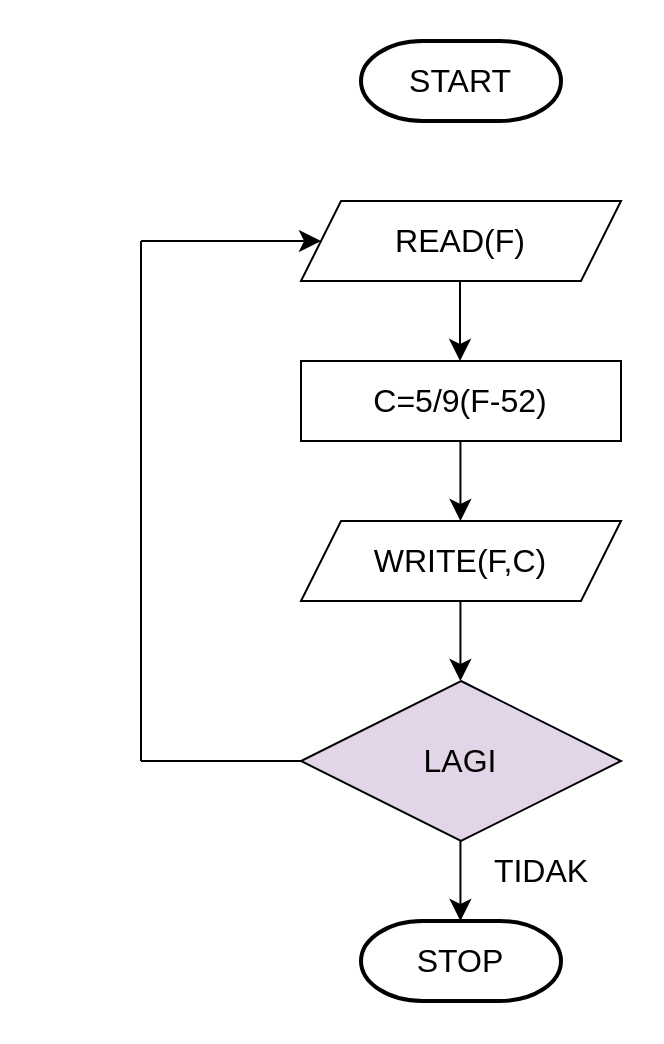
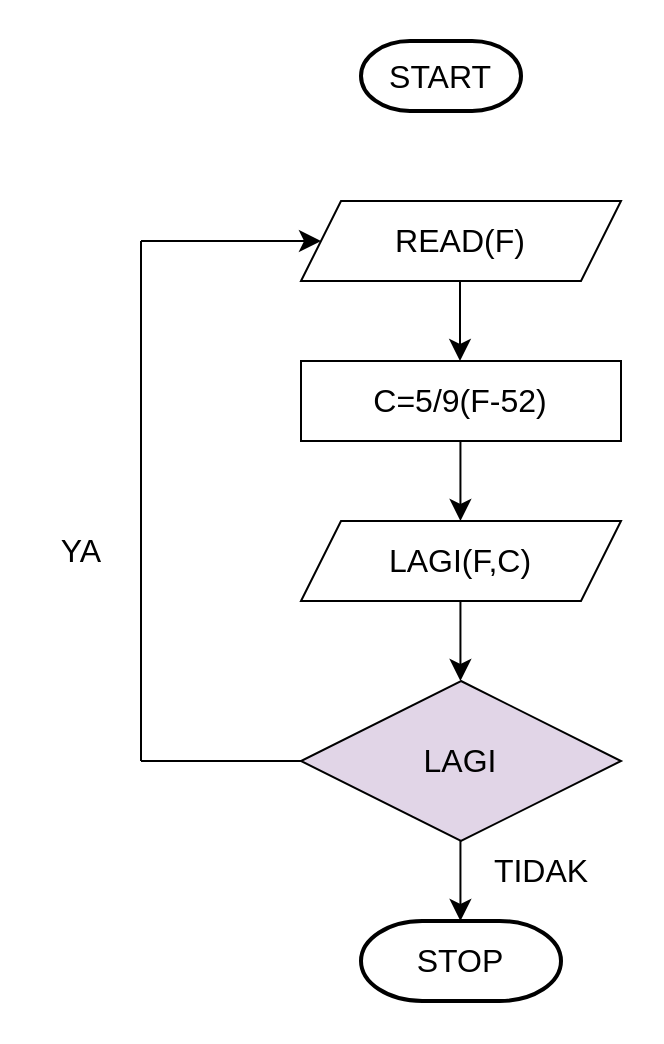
node "START": size 200x80 -> 160x70
node "YA": added
node "WRITE(F,C)": label "WRITE(F,C)" -> "LAGI(F,C)"
